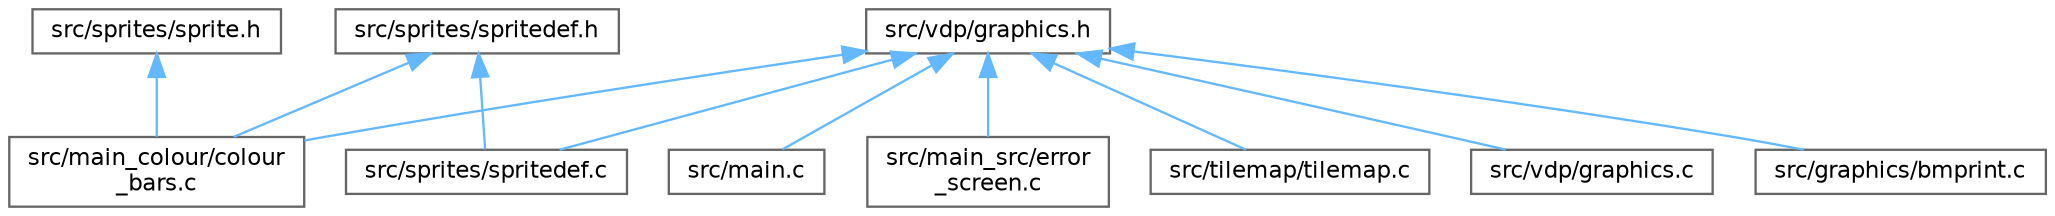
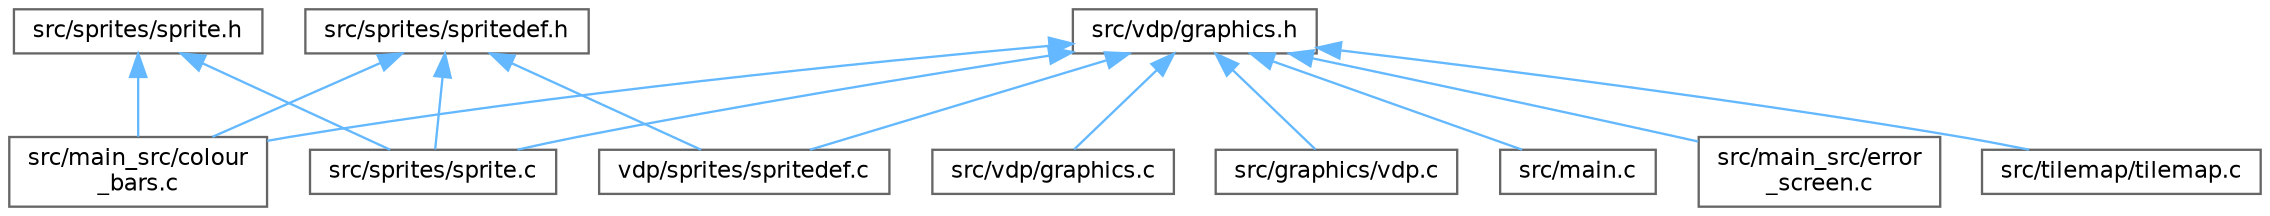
node "src/main_colour/colour _bars.c": label "src/main_colour/colour _bars.c" -> "src/main_src/colour _bars.c"
node "src/sprites/sprite.c": added
node "src/sprites/spritedef.c": label "src/sprites/spritedef.c" -> "vdp/sprites/spritedef.c"
node "src/graphics/bmprint.c": label "src/graphics/bmprint.c" -> "src/graphics/vdp.c"
